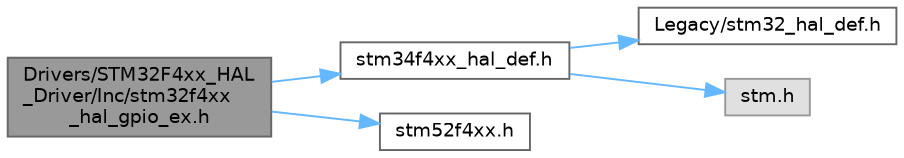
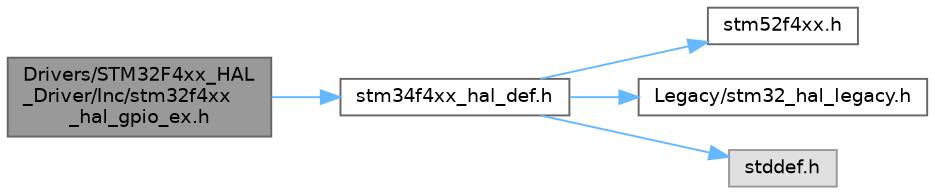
node "Legacy/stm32_hal_def.h": label "Legacy/stm32_hal_def.h" -> "Legacy/stm32_hal_legacy.h"
node "stm.h": label "stm.h" -> "stddef.h"
edge "Drivers/STM32F4xx_HAL _Driver/Inc/stm32f4xx _hal_gpio_ex.h" -> "stm52f4xx.h": now "stm34f4xx_hal_def.h" -> "stm52f4xx.h"
